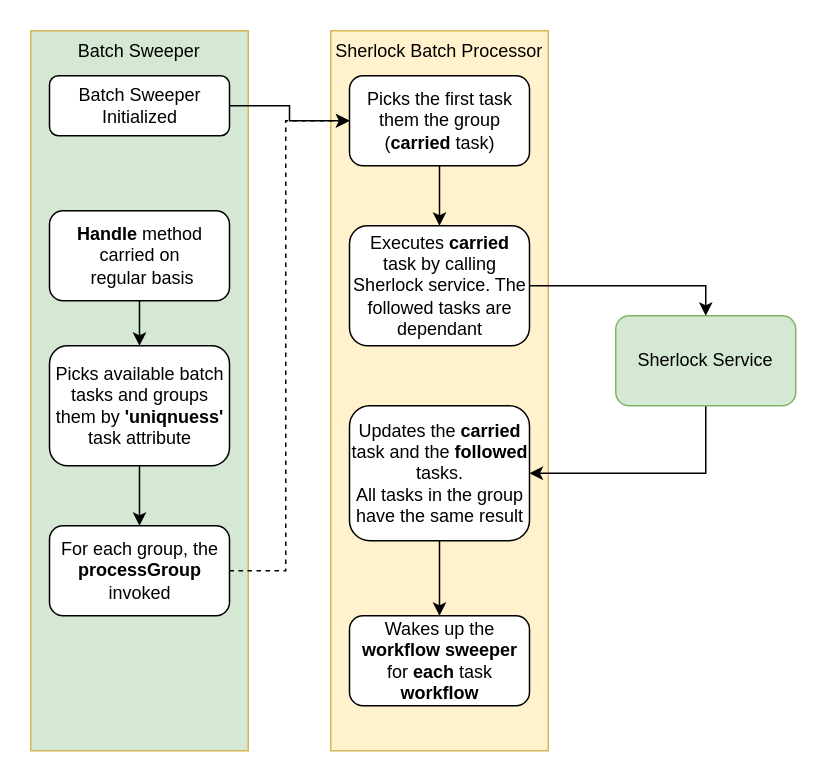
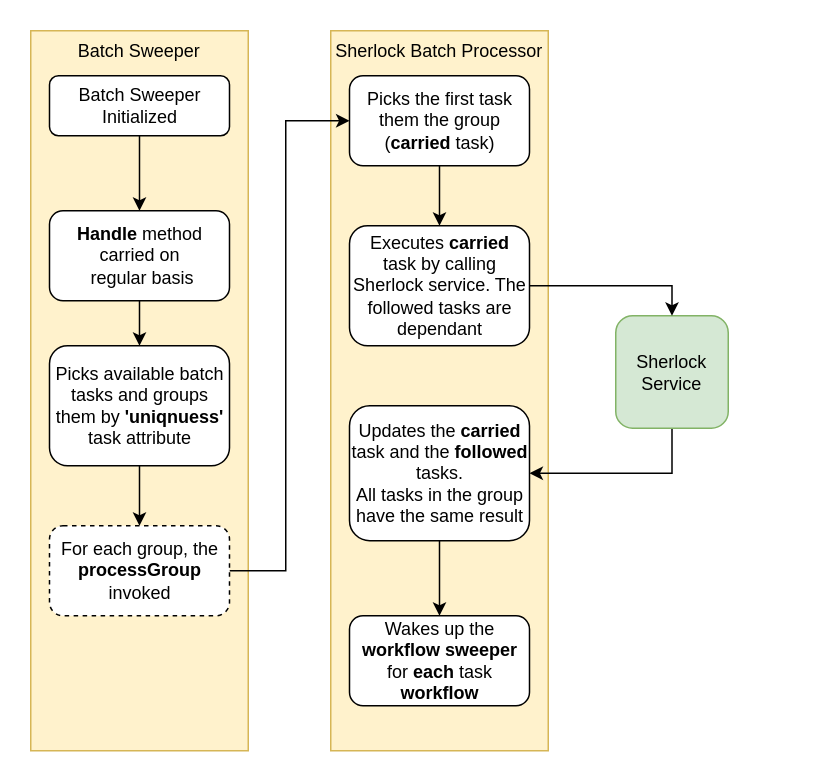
node "Batch Sweeper": fillcolor #d5e8d4 -> #fff2cc
edge "Batch Sweeper Initialized" -> "Picks the first task them the group (carried task)": now "Batch Sweeper Initialized" -> "Handle method carried on regular basis"
node "Sherlock Service": size 180x90 -> 113x113
edge "For each group, the processGroup invoked" -> "Picks the first task them the group (carried task)": style dashed -> solid
node "For each group, the processGroup invoked": style solid -> dashed
